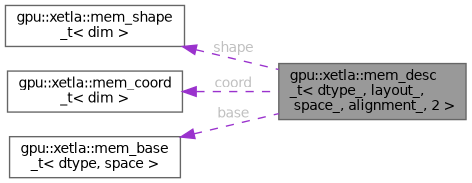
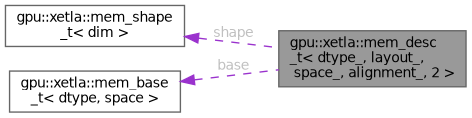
node "gpu::xetla::mem_coord _t< dim >": removed
